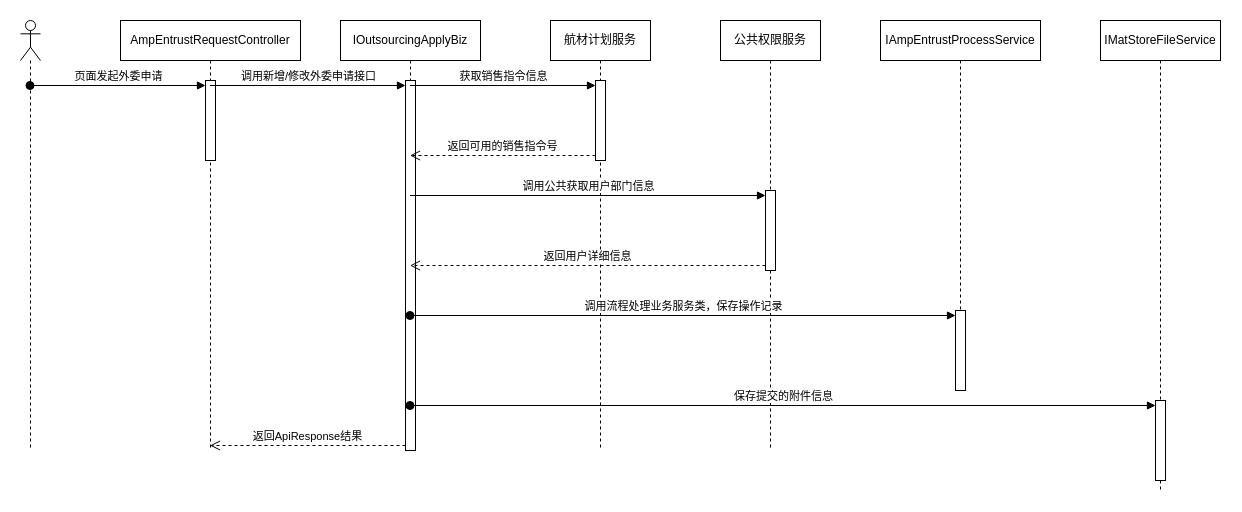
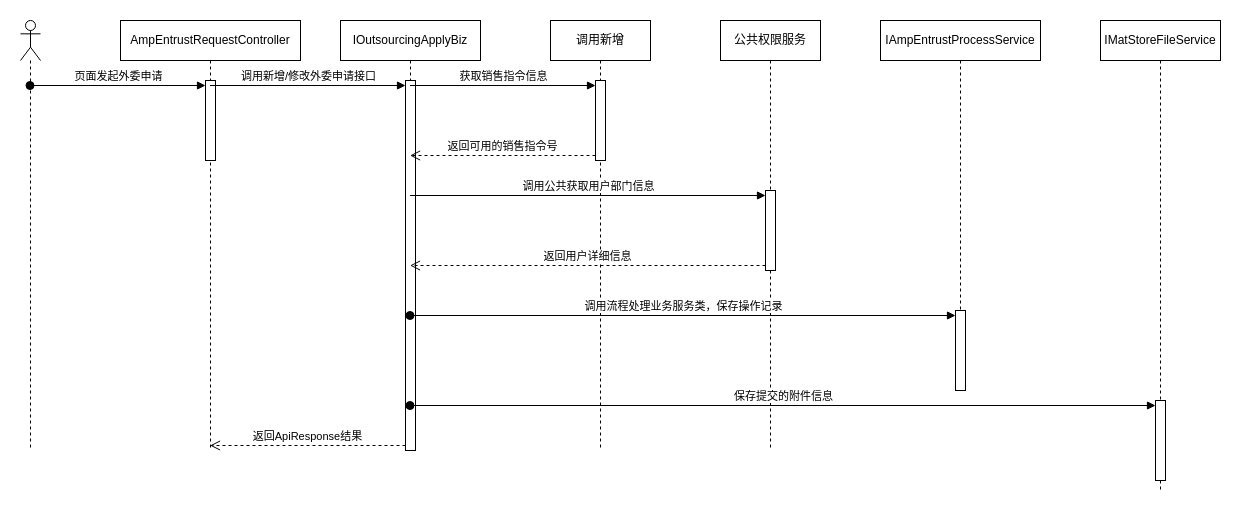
node "航材计划服务": label "航材计划服务" -> "调用新增"
